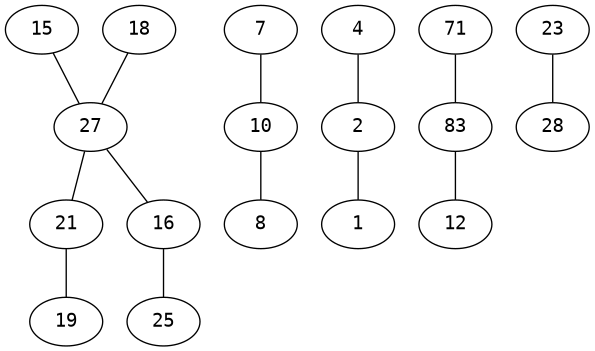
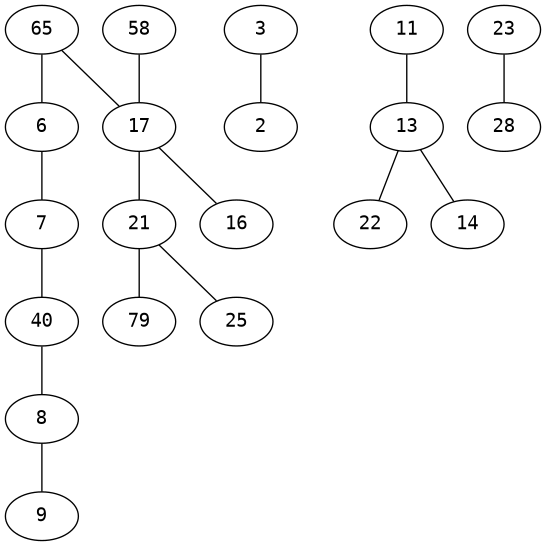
node "15": label "15" -> "65"
node "18": label "18" -> "58"
node "4": label "4" -> "3"
node "71": label "71" -> "11"
node "6": added
node "27": label "27" -> "17"
node "10": label "10" -> "40"
node "83": label "83" -> "13"
node "1": removed
node "12": label "12" -> "22"
node "14": added
edge "16" -- "25": now "21" -- "25"
node "19": label "19" -> "79"
node "9": added
